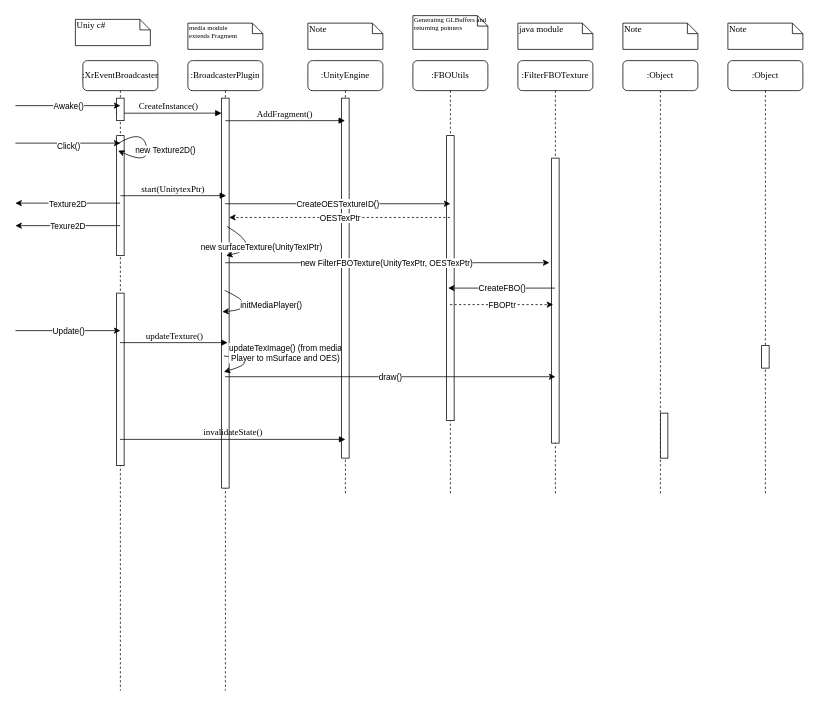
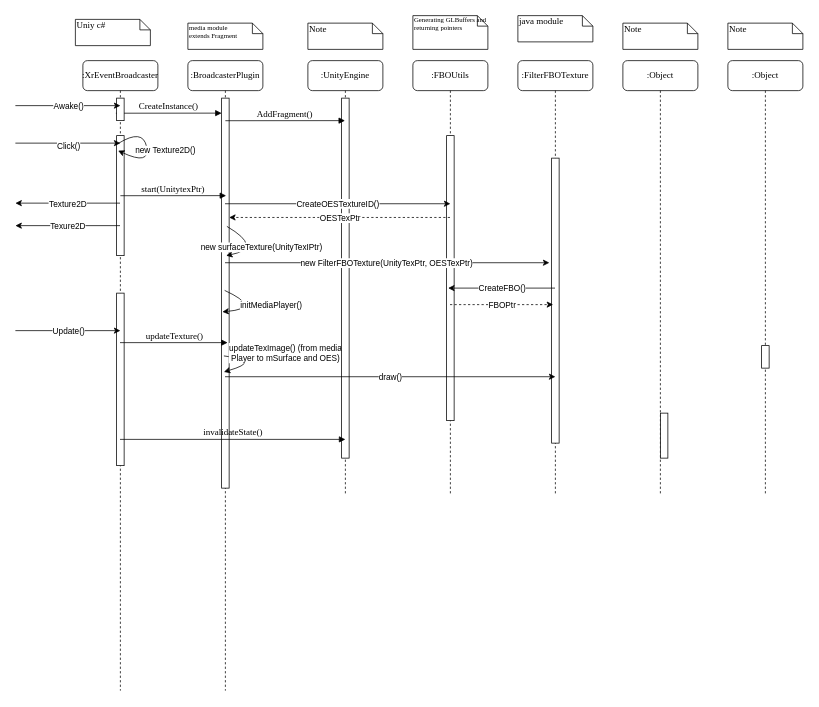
node "java module": moved (555, 36) -> (555, 29)
